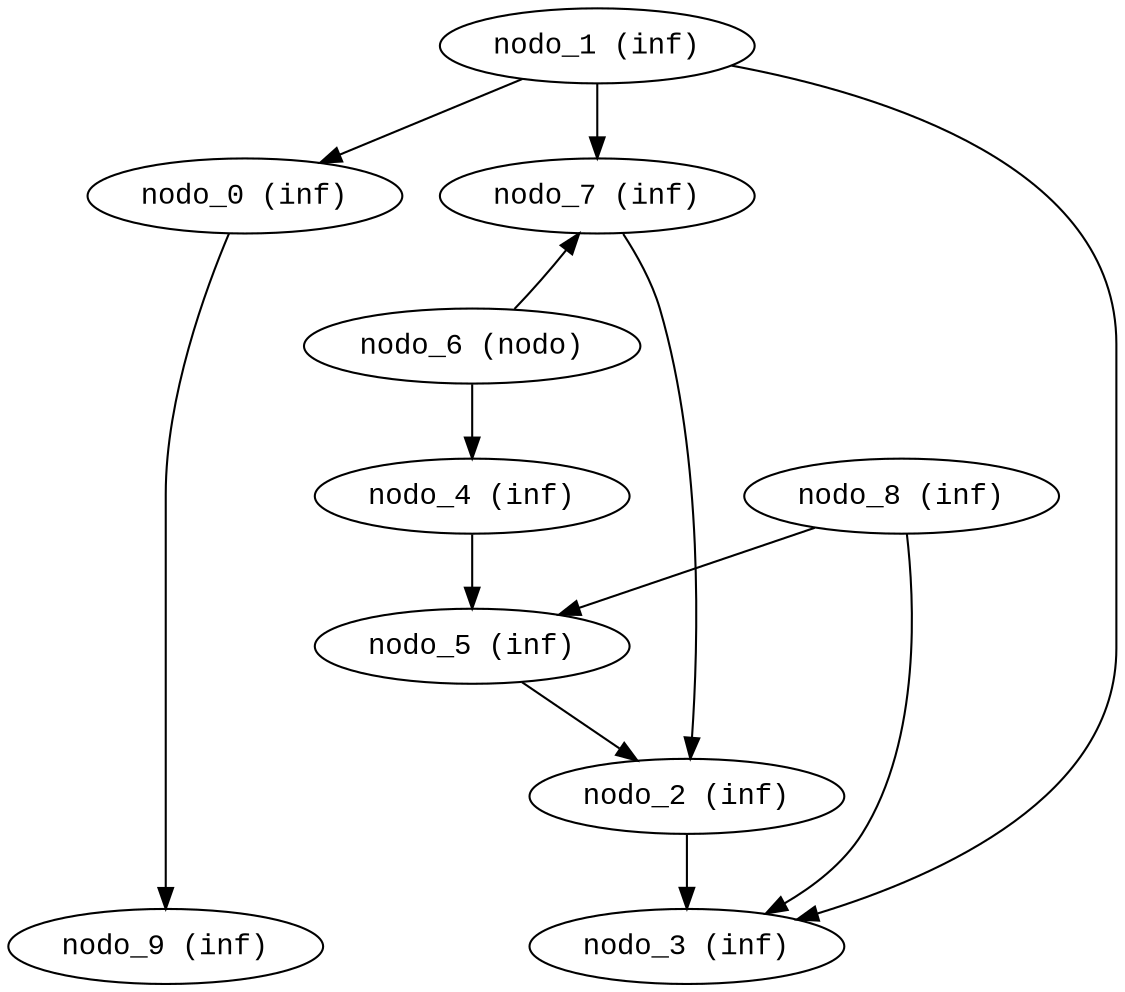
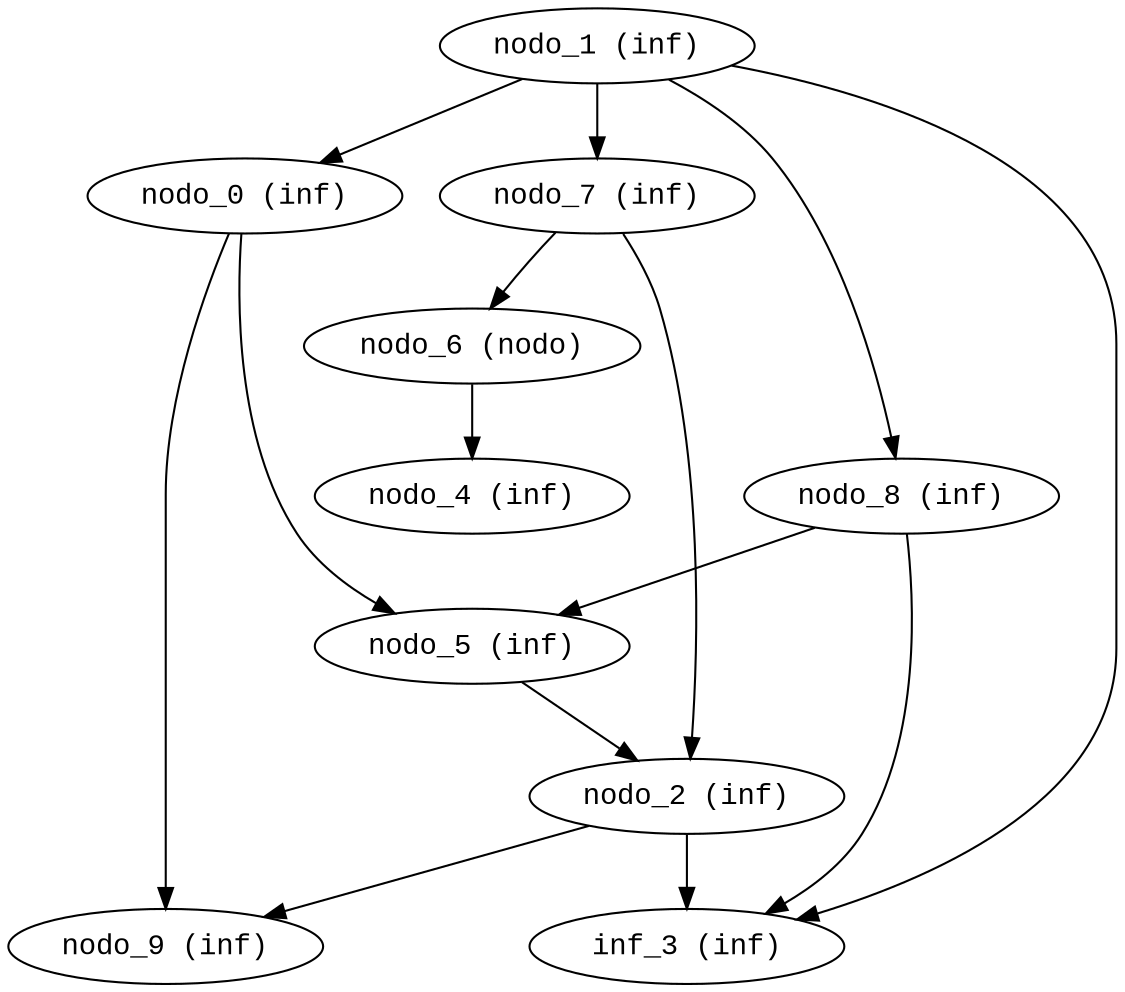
edge "nodo_1 (inf)" -> "nodo_8 (inf)": added
edge "nodo_6 (nodo)" -> "nodo_7 (inf)": reversed
edge "nodo_4 (inf)" -> "nodo_5 (inf)": now "nodo_0 (inf)" -> "nodo_5 (inf)"
edge "nodo_2 (inf)" -> "nodo_9 (inf)": added
node "nodo_3 (inf)": label "nodo_3 (inf)" -> "inf_3 (inf)"
